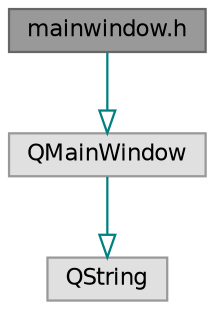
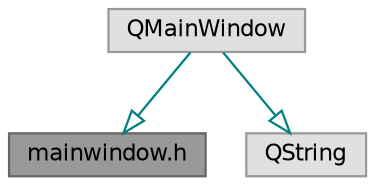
edge "mainwindow.h" -> "QMainWindow": reversed
